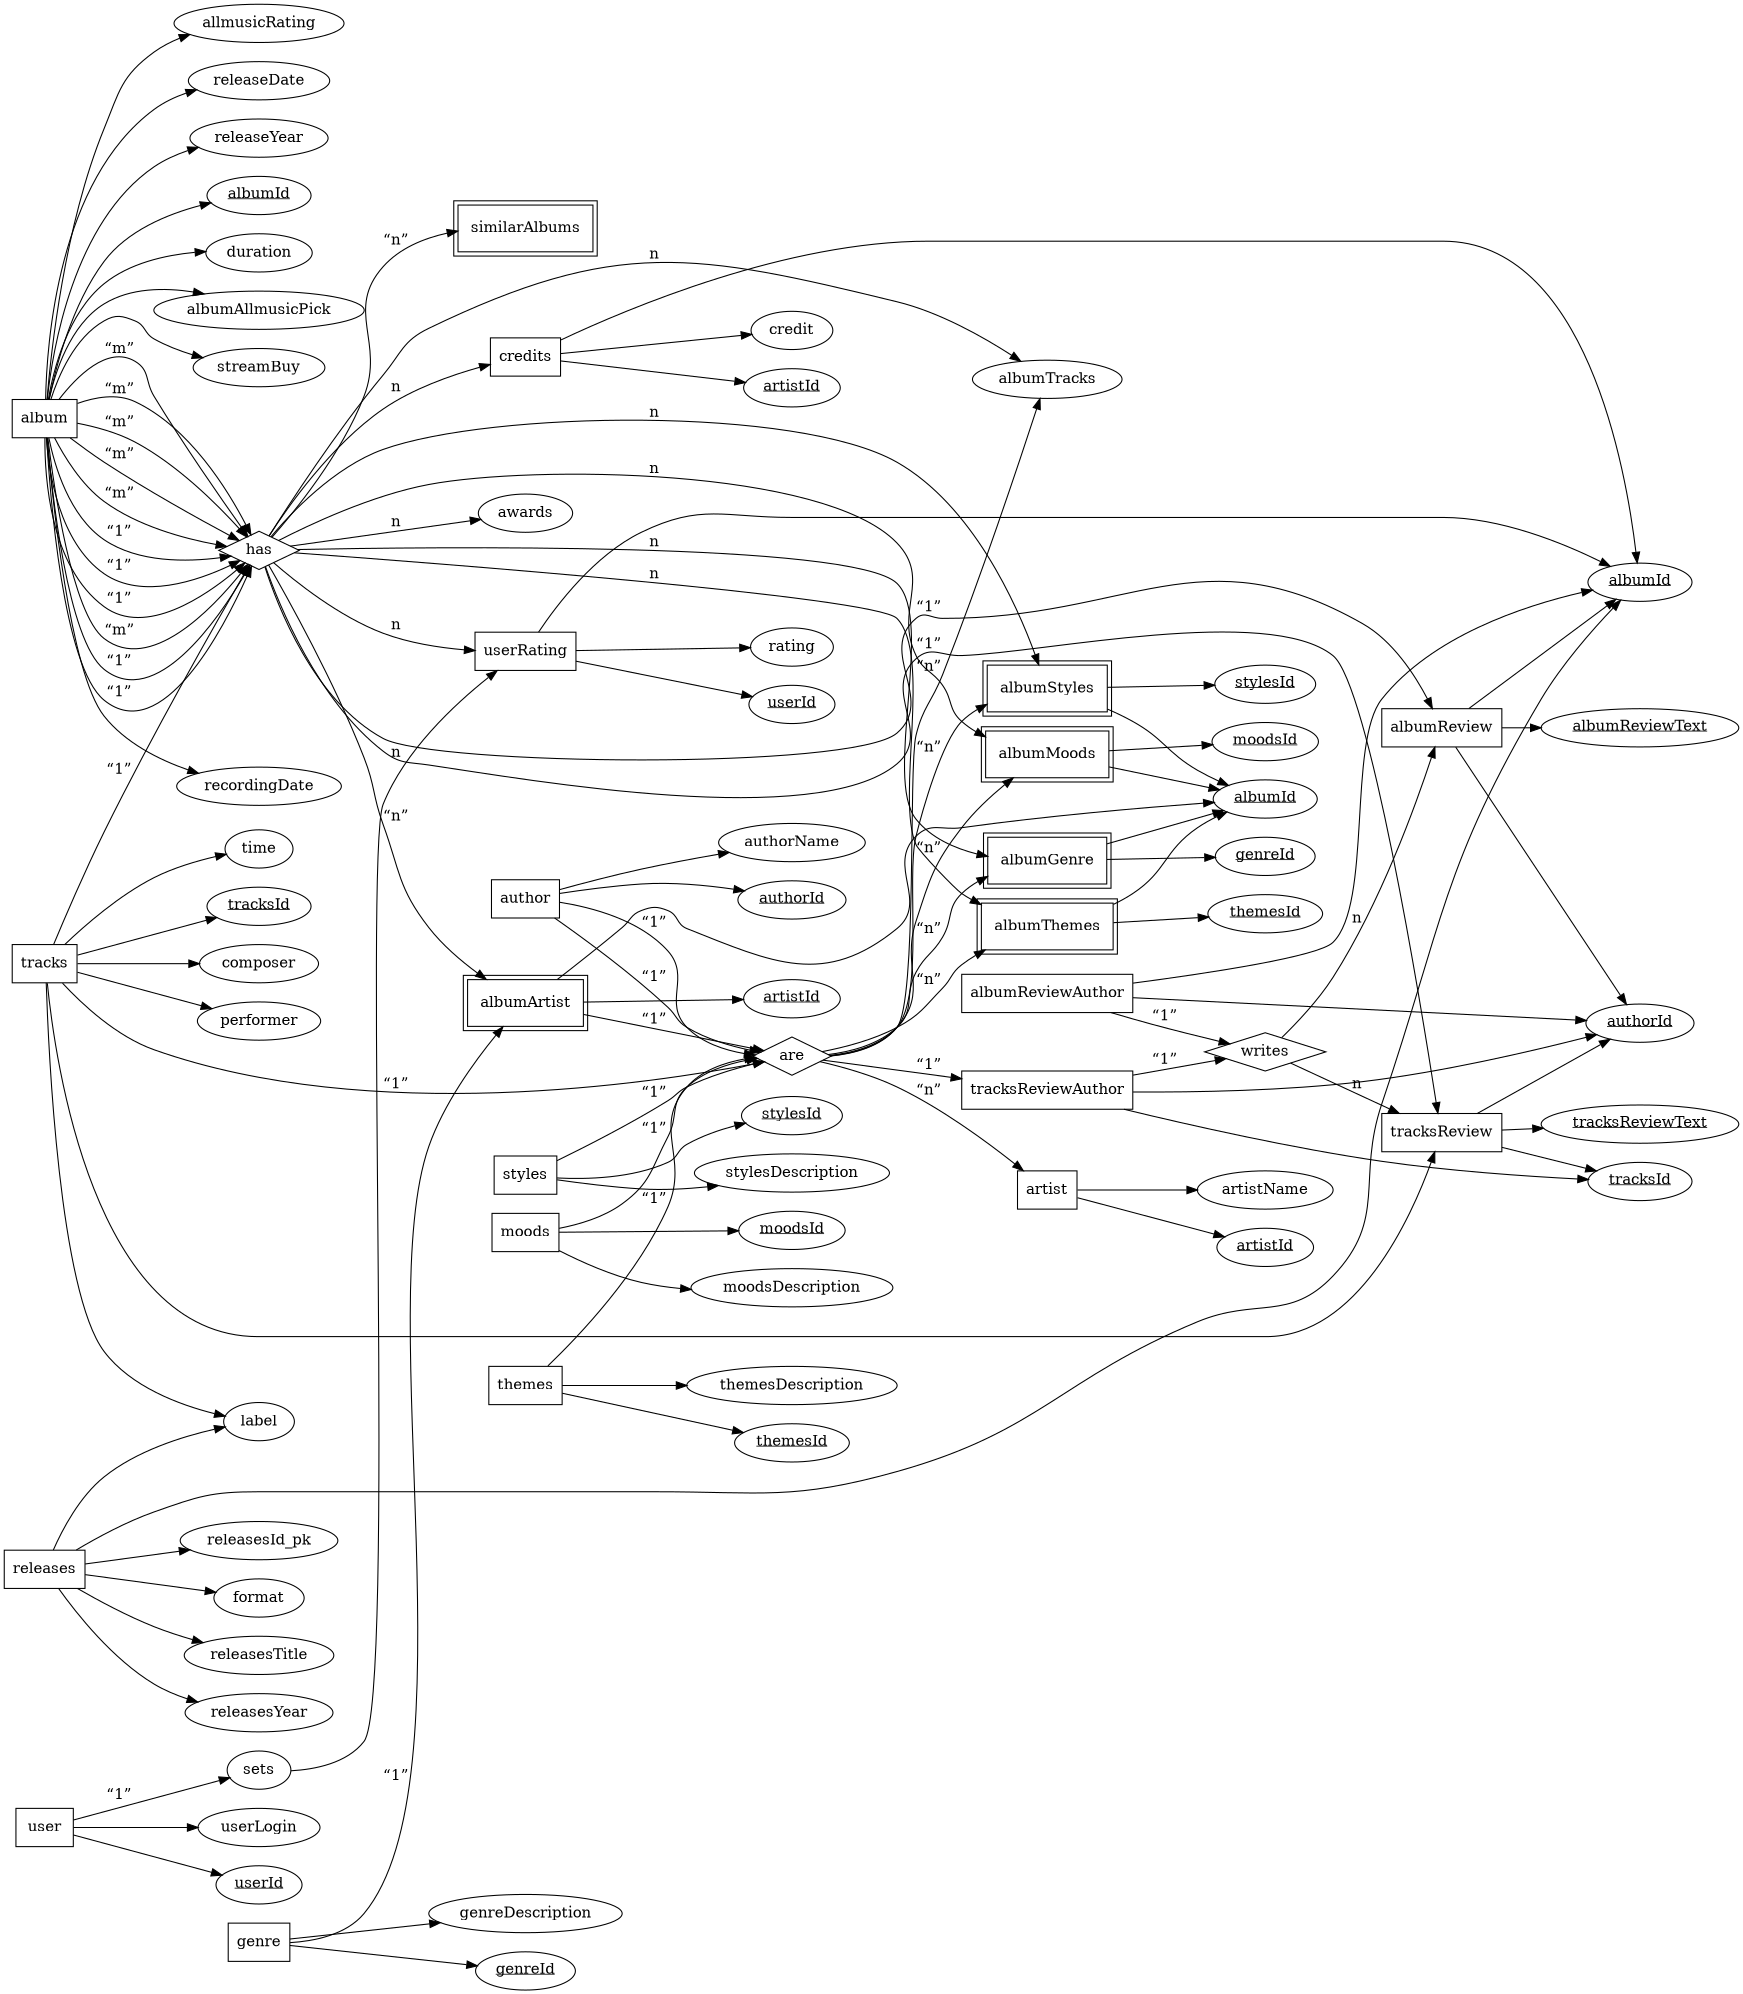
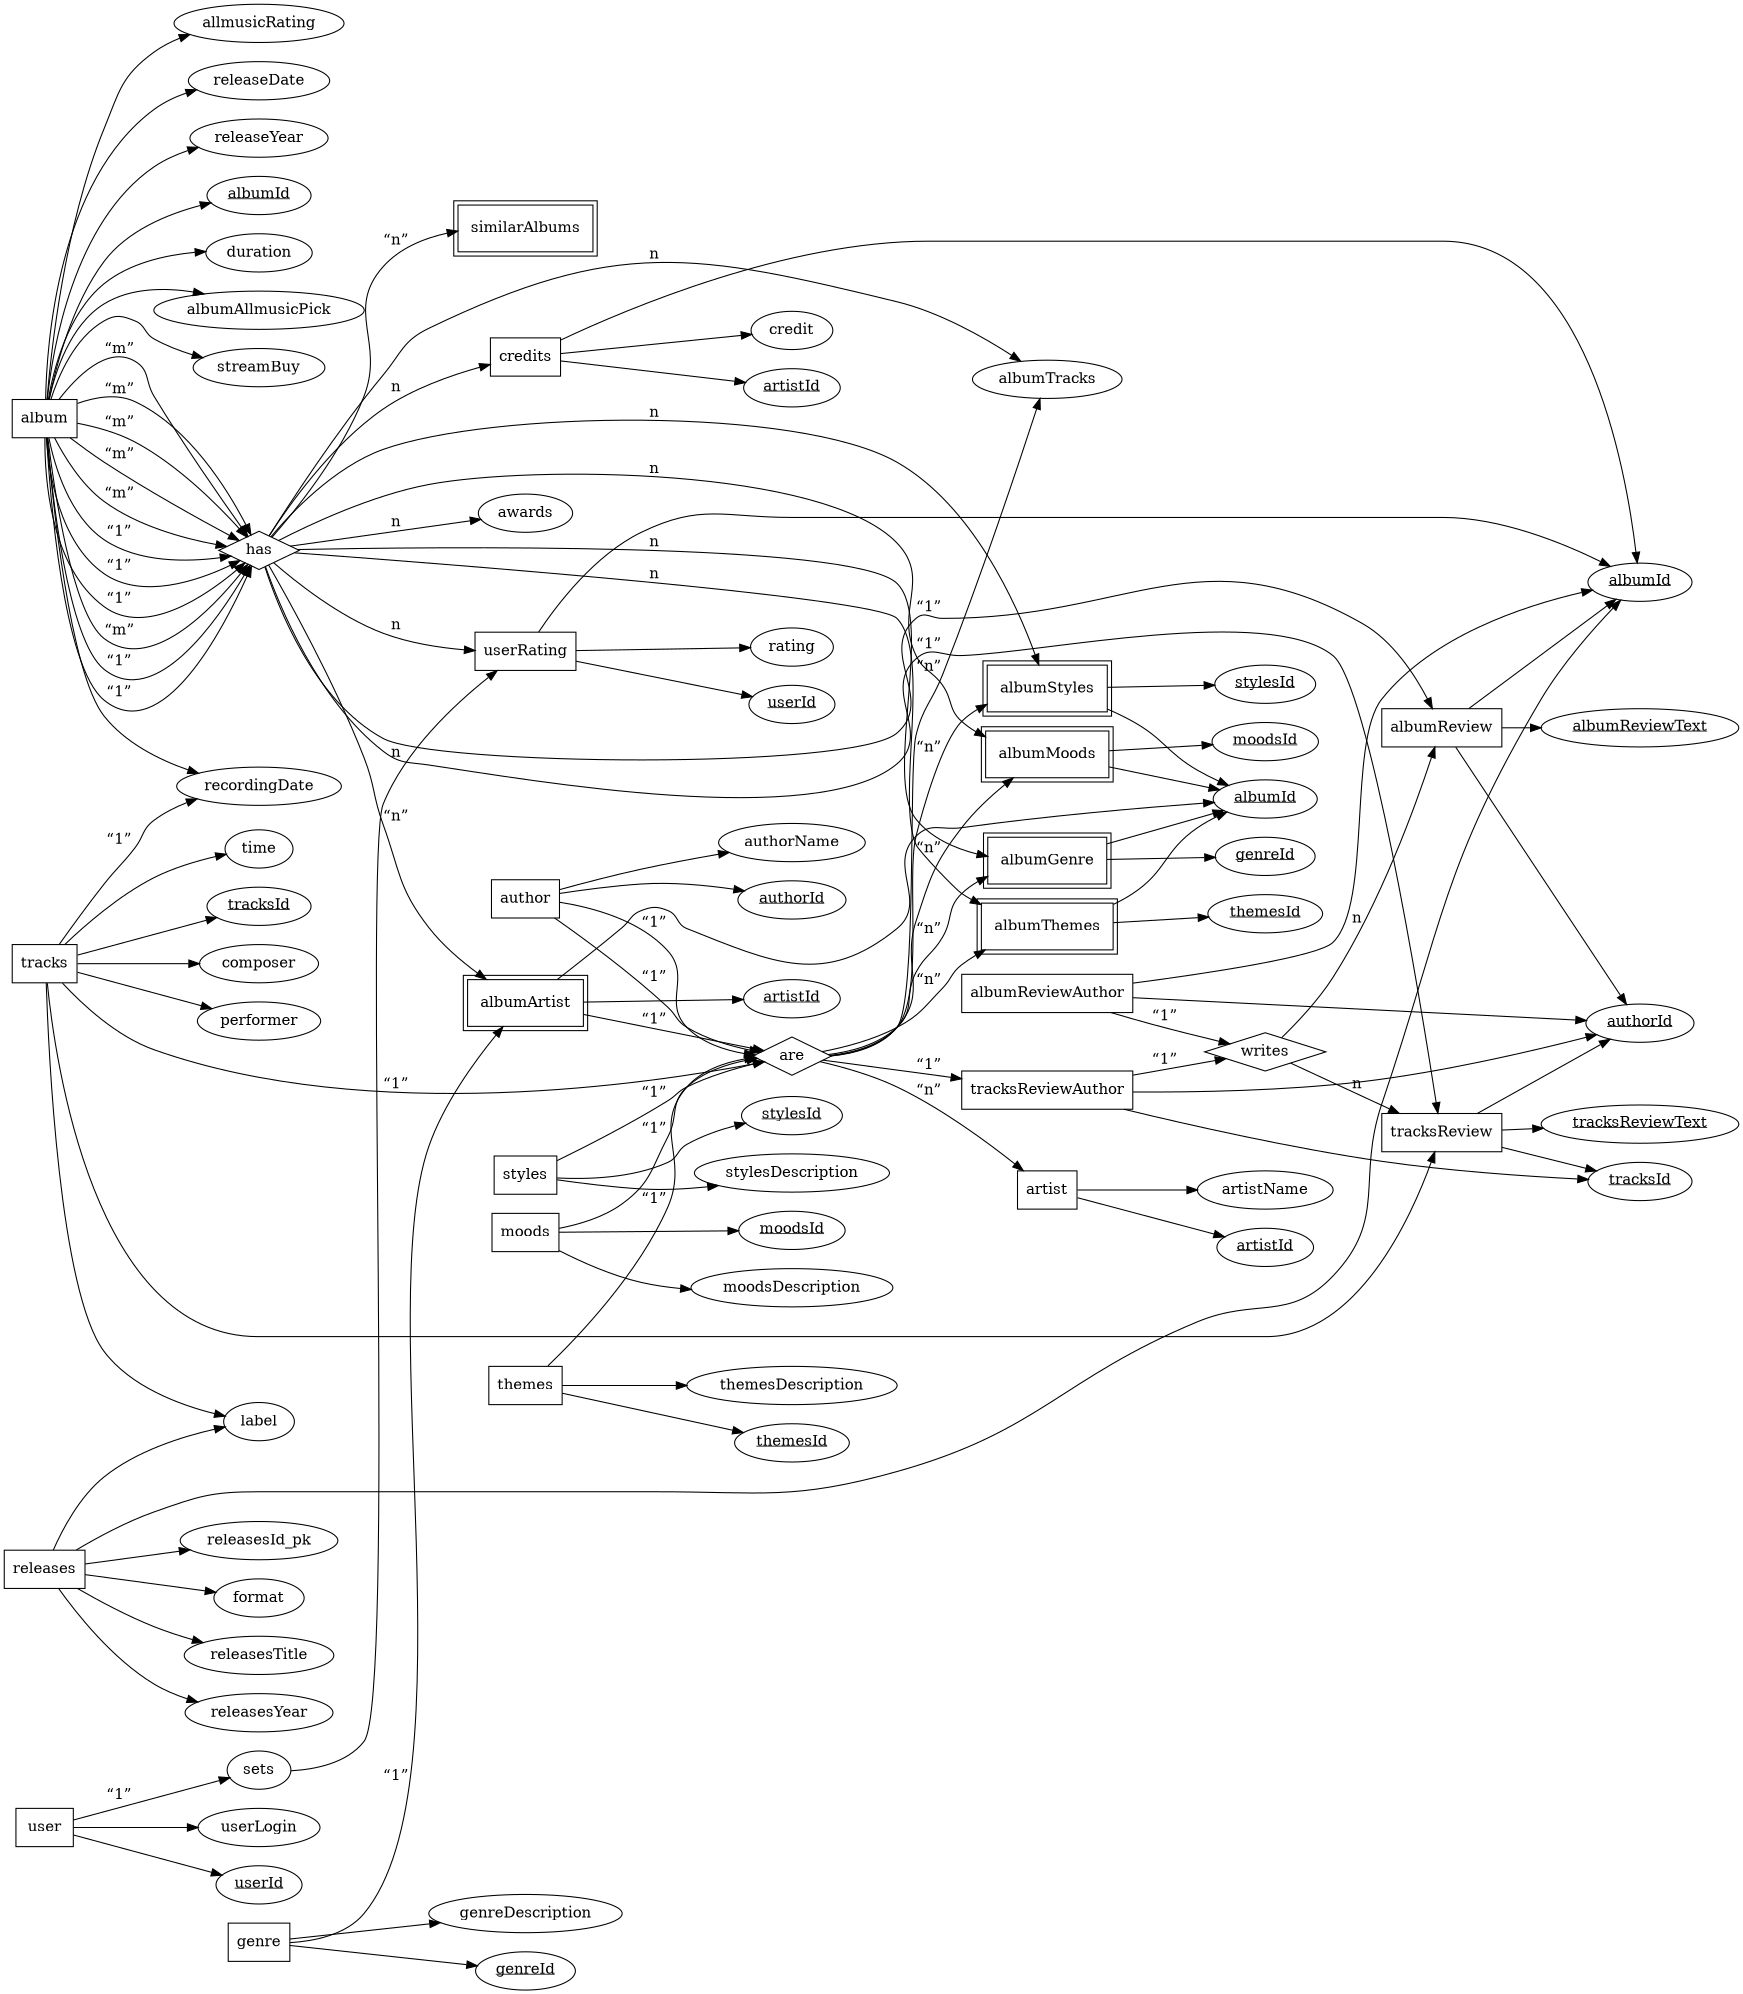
edge "tracks" -> "has": now "tracks" -> "recordingDate"
